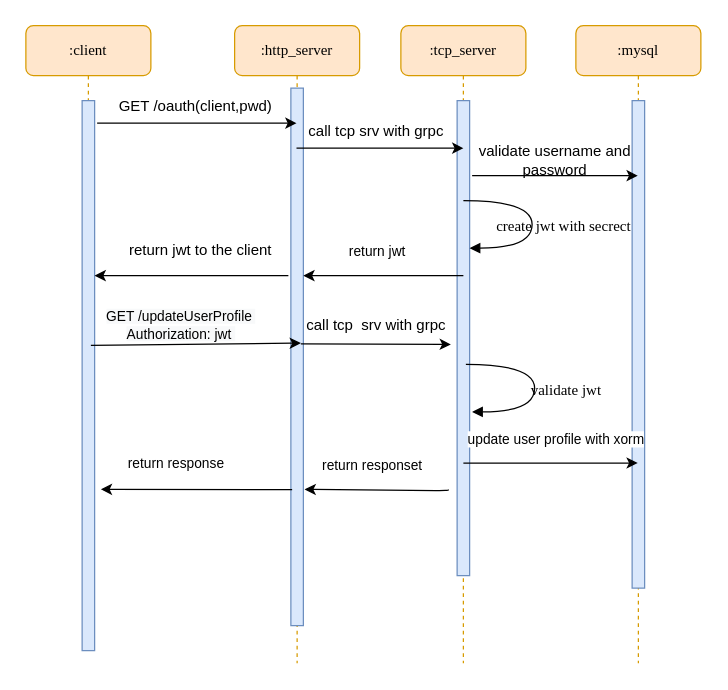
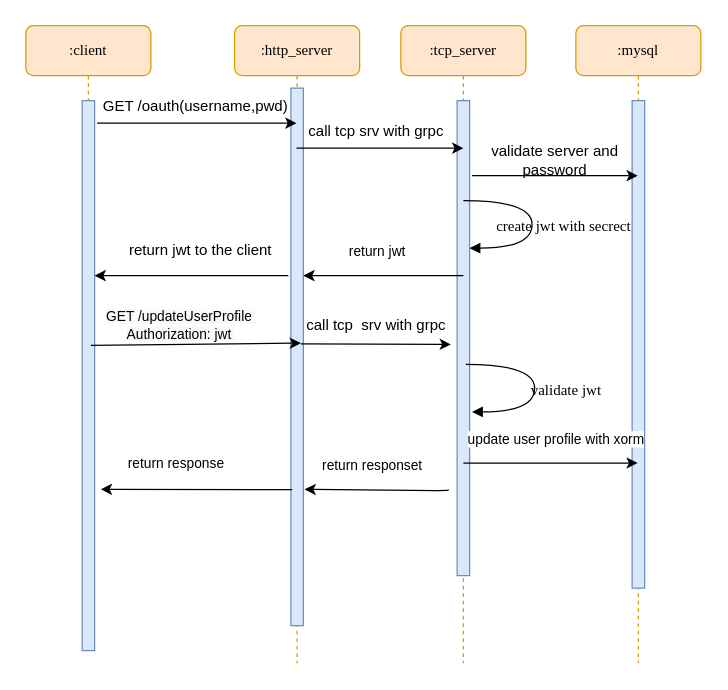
node "GET /oauth(client,pwd)": label "GET /oauth(client,pwd)" -> "GET /oauth(username,pwd)"
node "validate username and password": label "validate username and password" -> "validate server and password"
